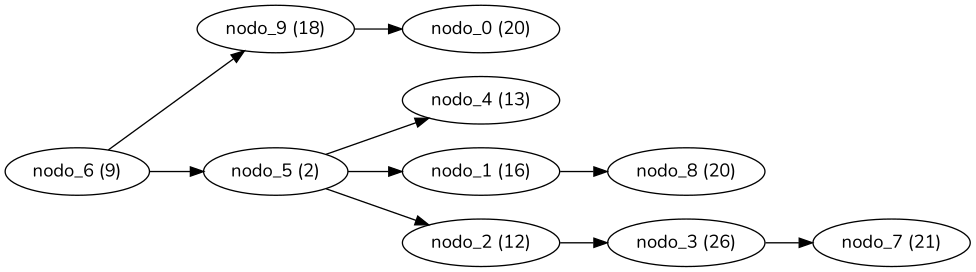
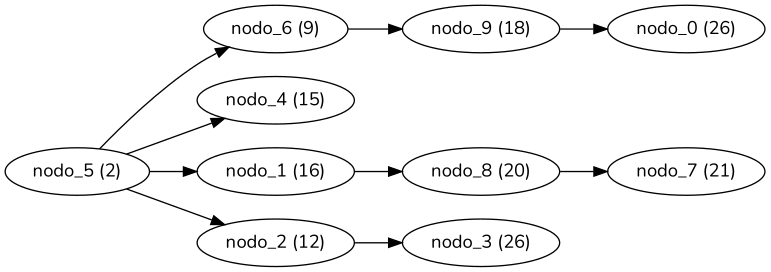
node "nodo_0 (20)": label "nodo_0 (20)" -> "nodo_0 (26)"
node "nodo_4 (13)": label "nodo_4 (13)" -> "nodo_4 (15)"
edge "nodo_6 (9)" -> "nodo_5 (2)": reversed
edge "nodo_3 (26)" -> "nodo_7 (21)": now "nodo_8 (20)" -> "nodo_7 (21)"
